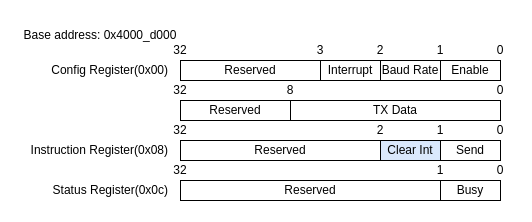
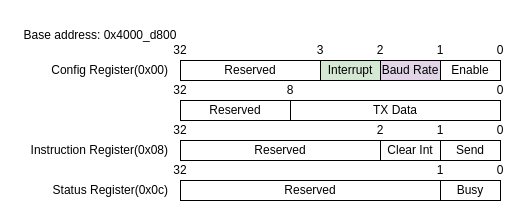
node "Base address: 0x4000_d000": label "Base address: 0x4000_d000" -> "Base address: 0x4000_d800"
node "Interrupt": fillcolor #ffffff -> #d5e8d4
node "Baud Rate": fillcolor #ffffff -> #e1d5e7
node "Clear Int": fillcolor #dae8fc -> #ffffff
